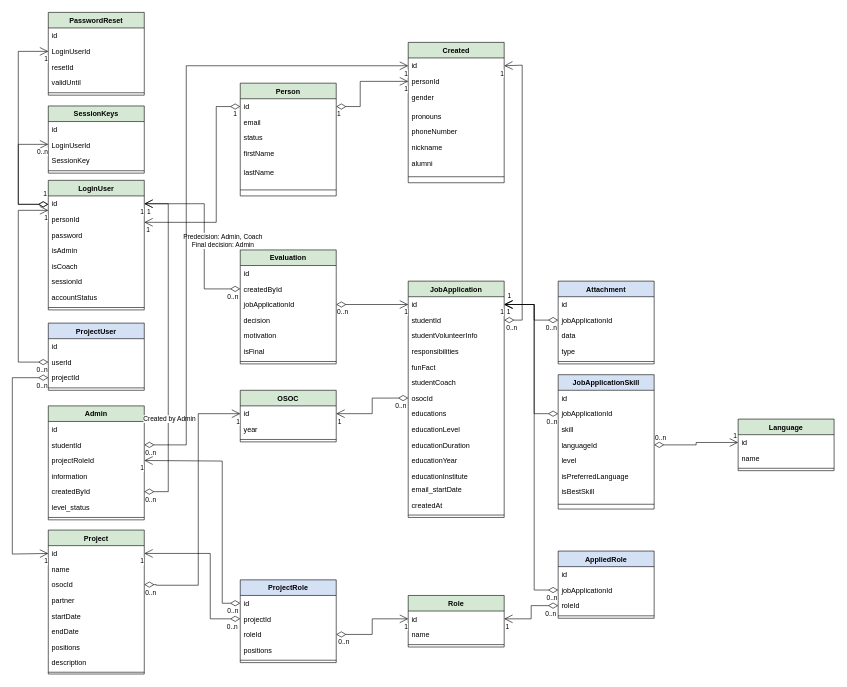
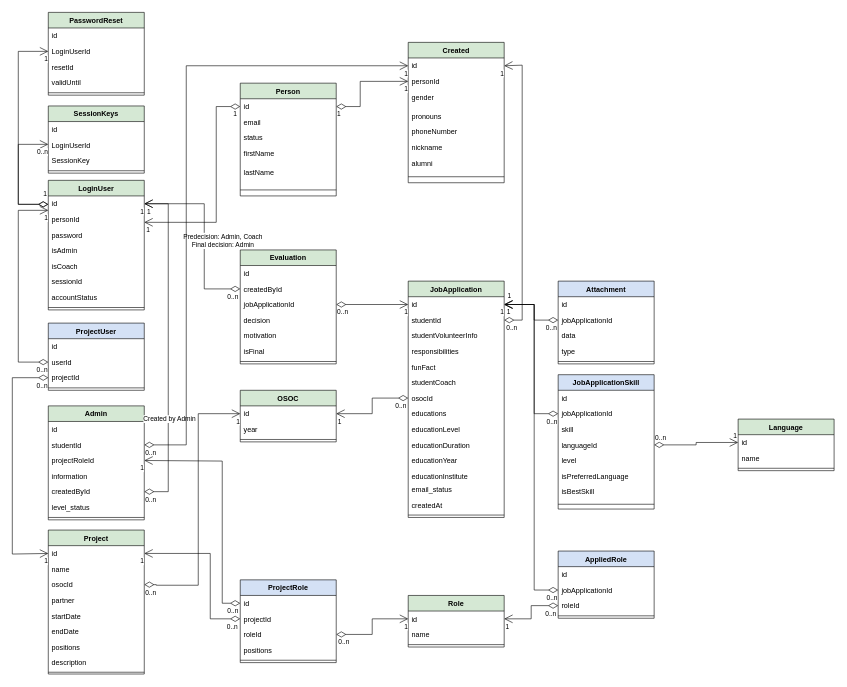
node "email_startDate": label "email_startDate" -> "email_status"
